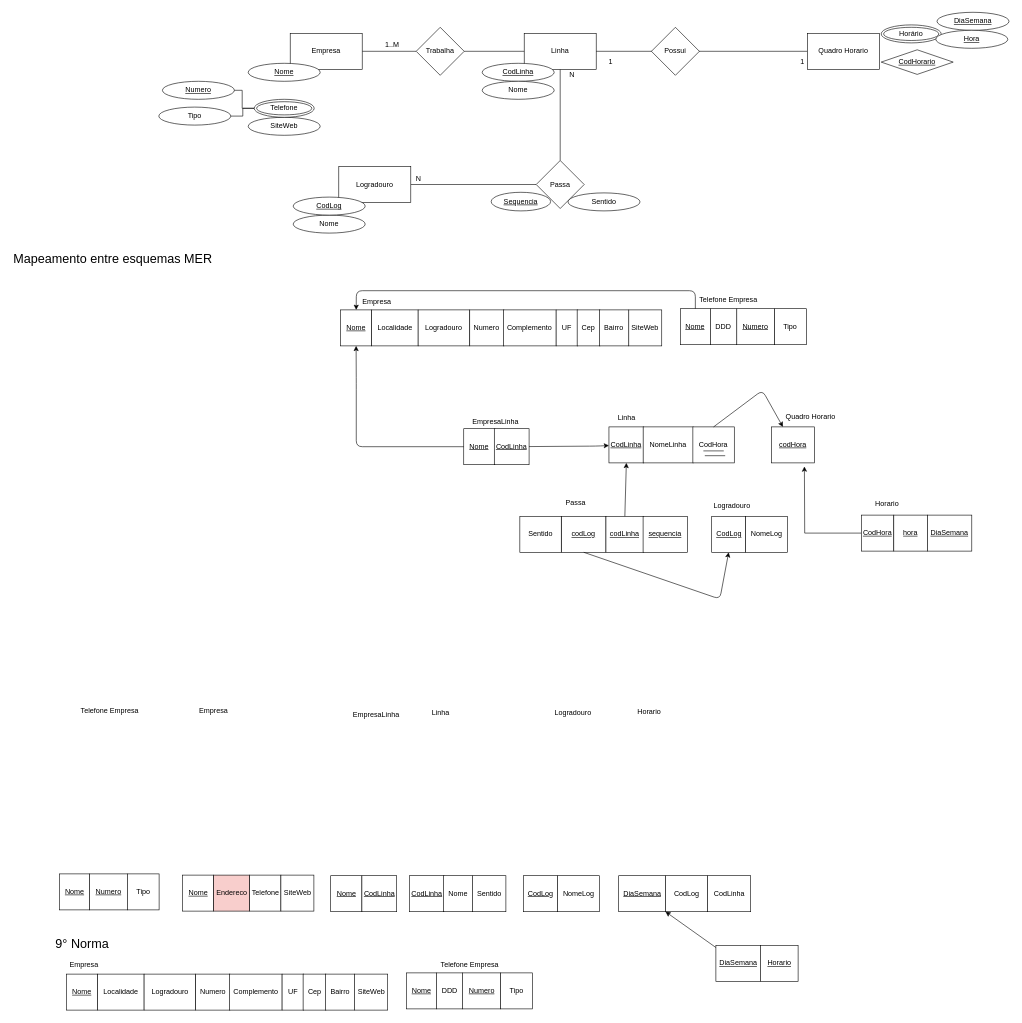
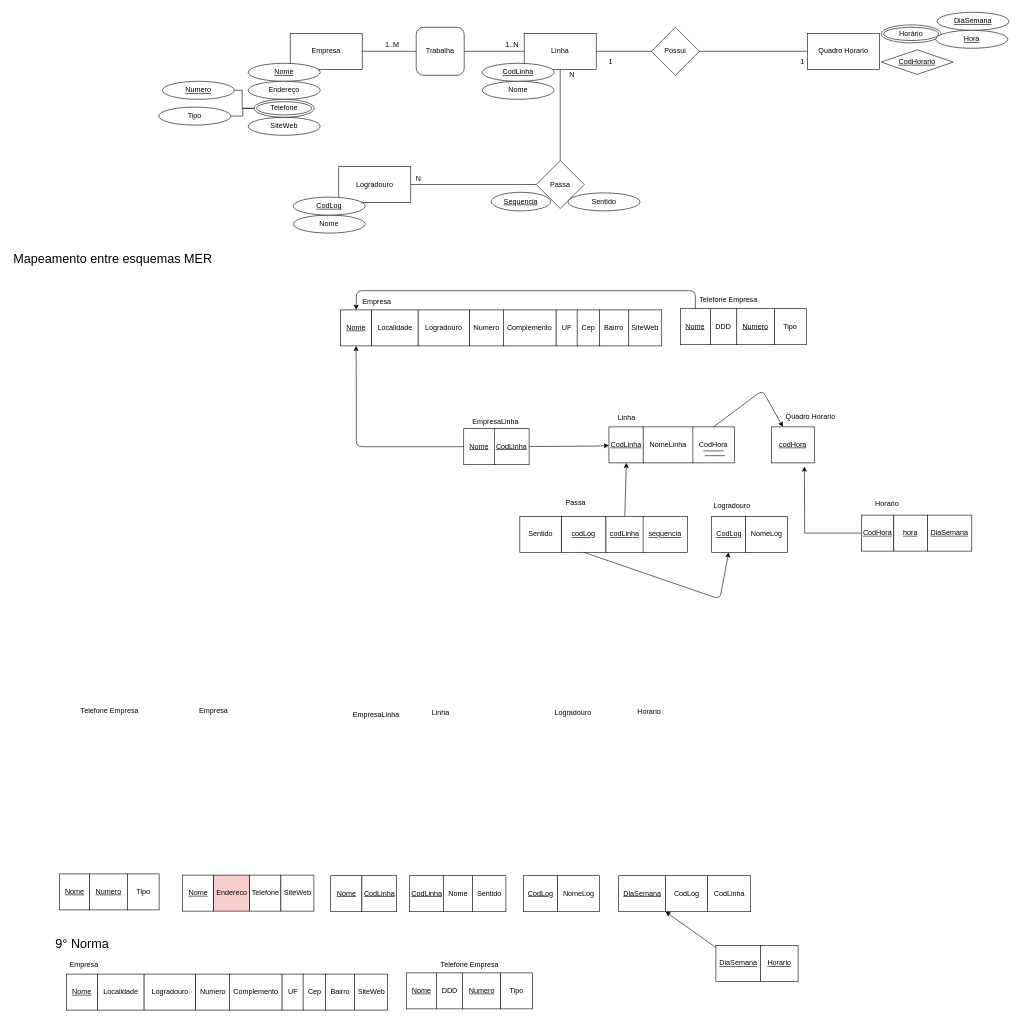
node "1..N": added
node "Trabalha": shape diamond -> rounded rectangle
node "Endereço": added
